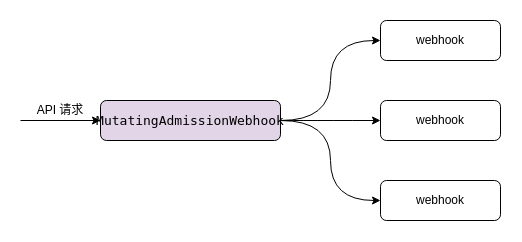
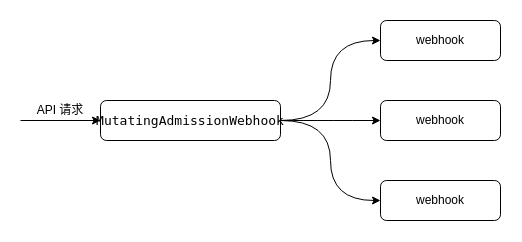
node "MutatingAdmissionWebhook": fillcolor #e1d5e7 -> #ffffff
